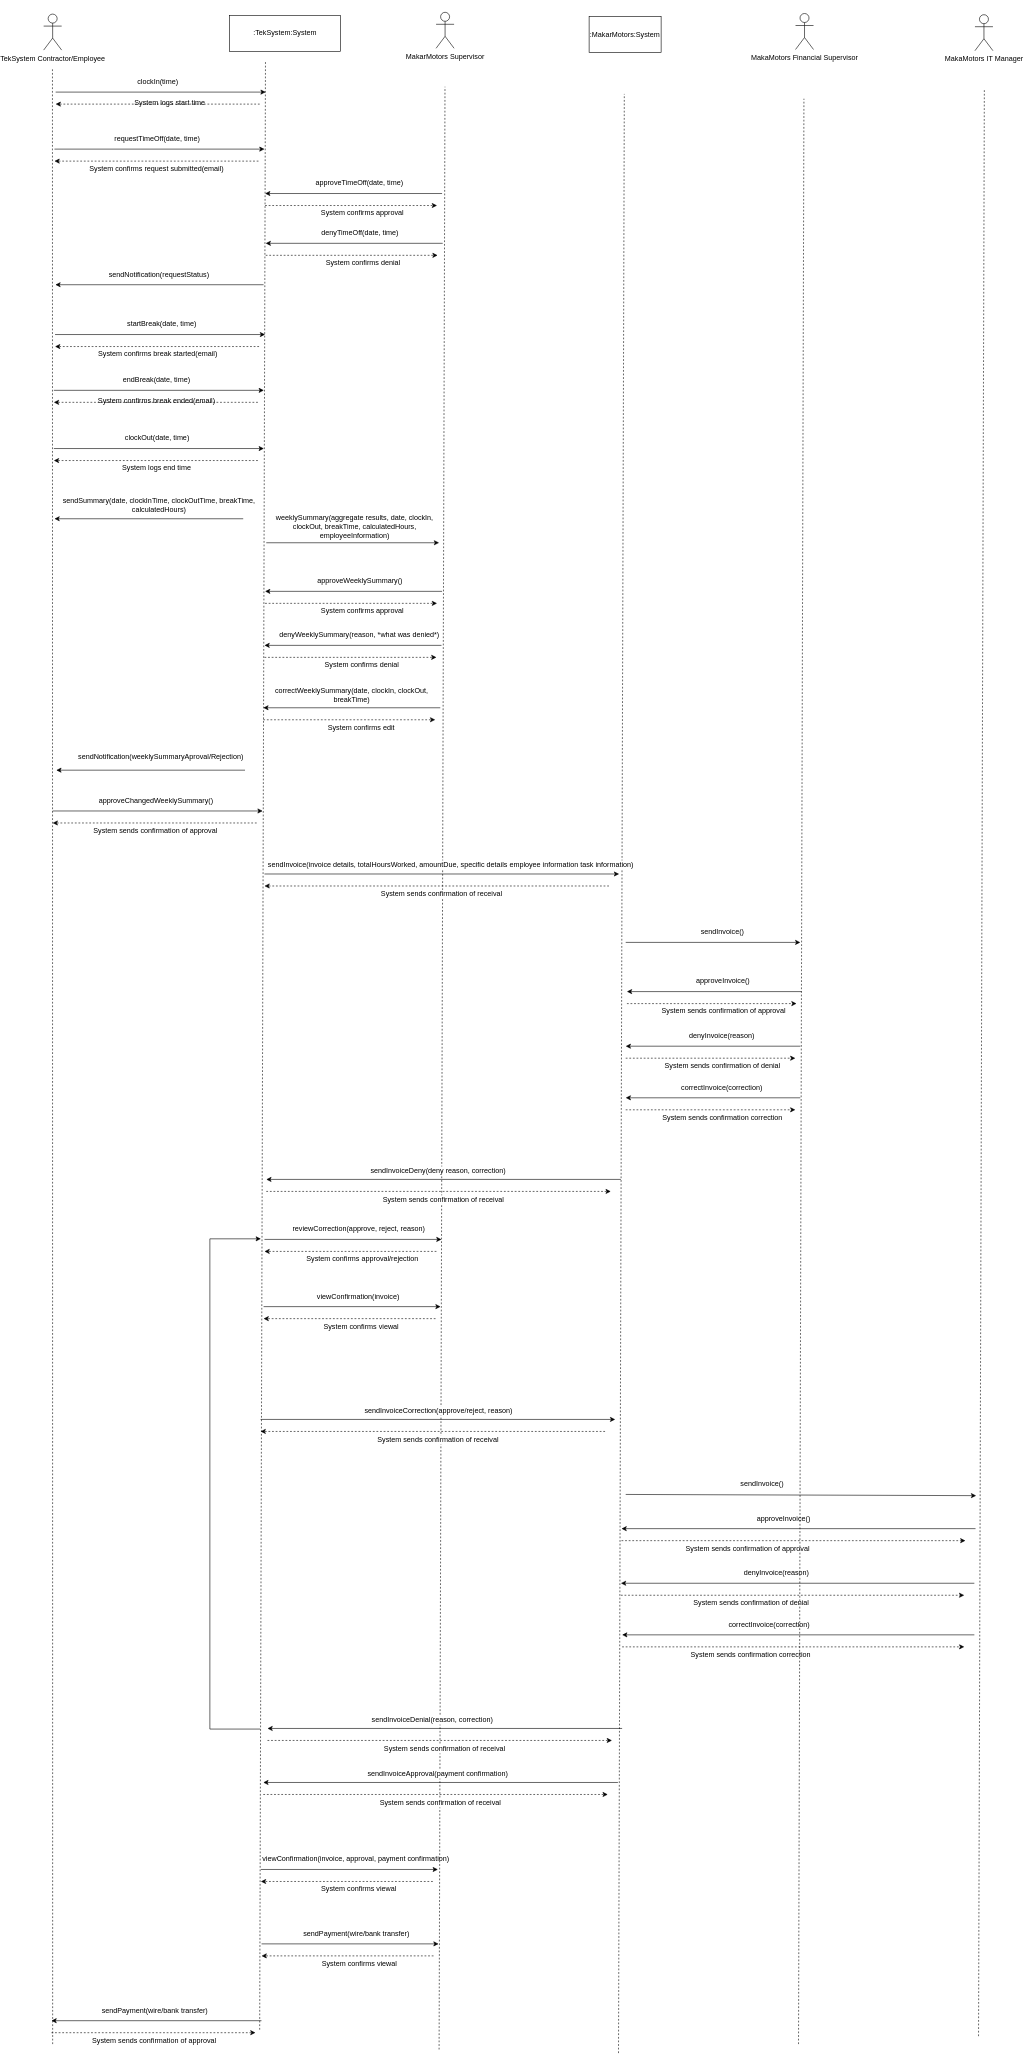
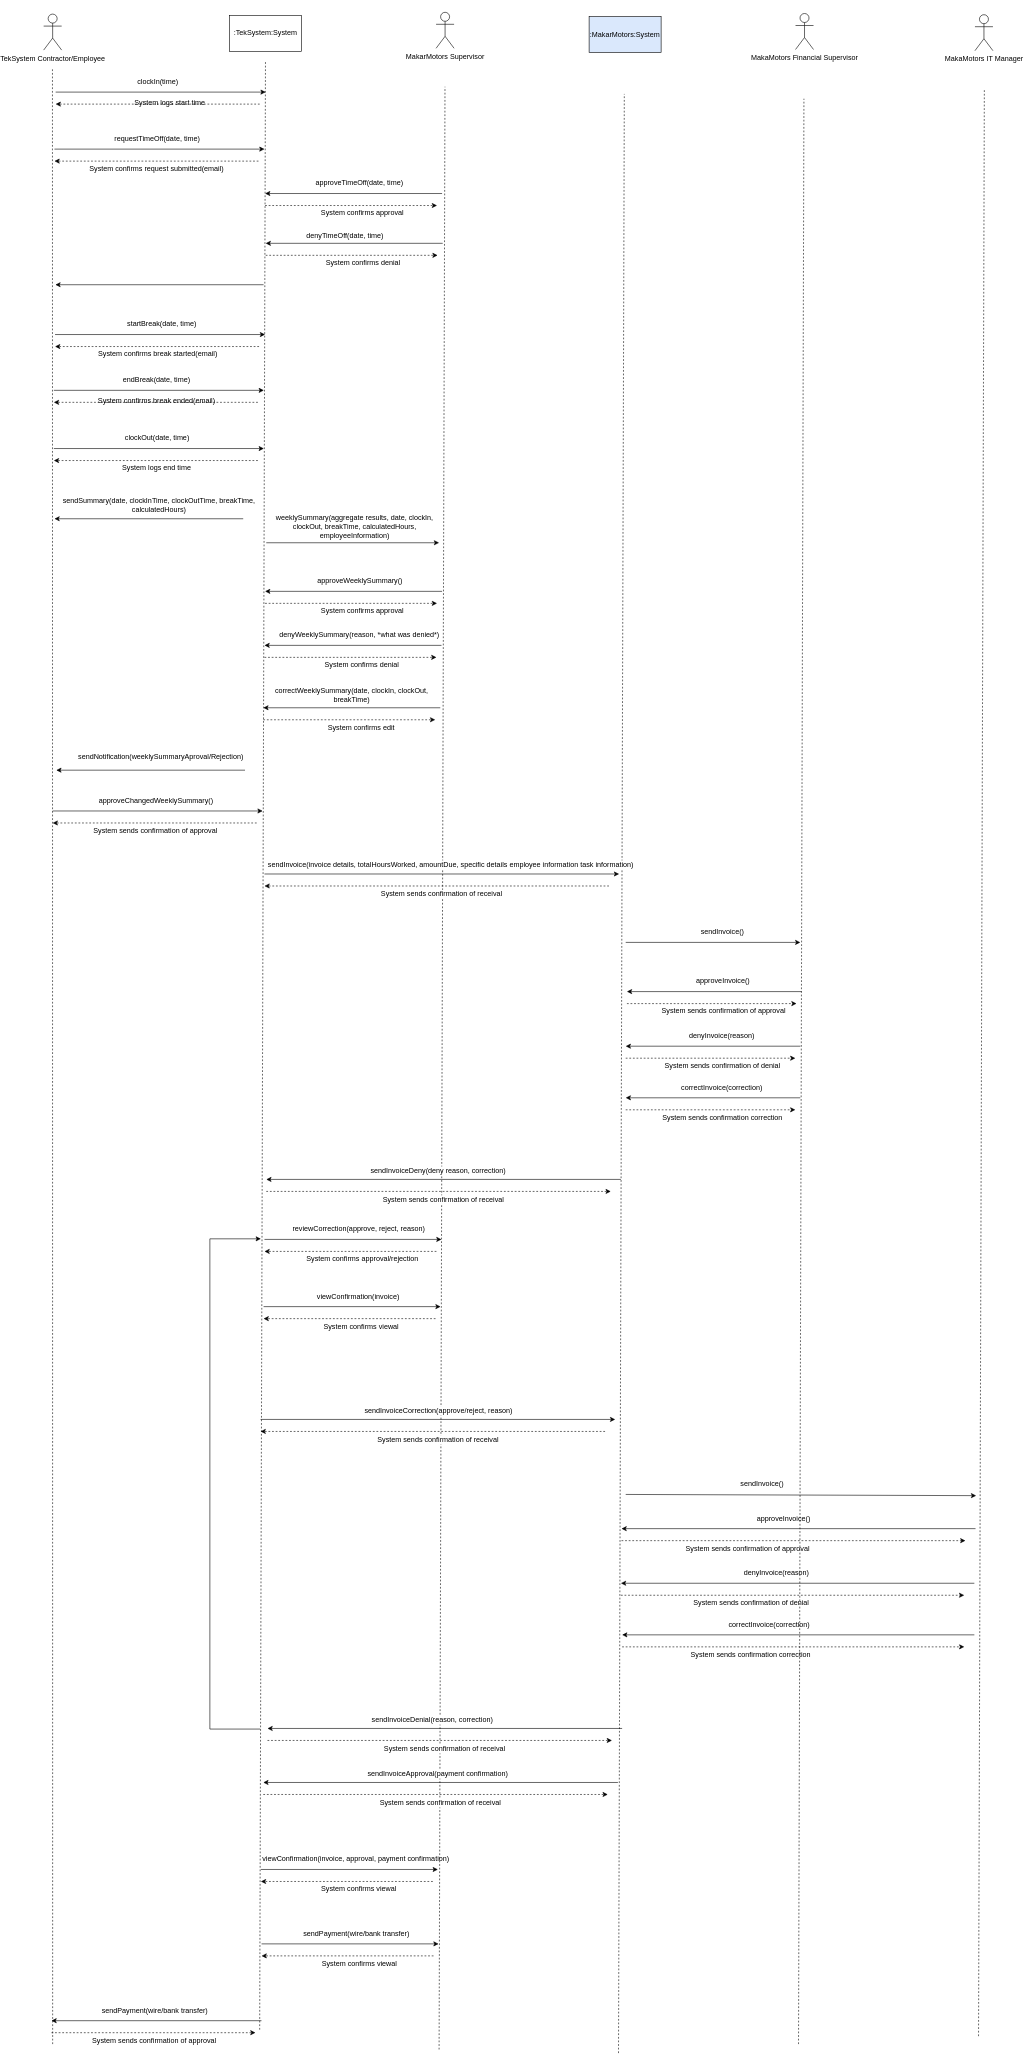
node ":TekSystem:System": size 111x36 -> 72x36
node ":MakarMotors:System": fillcolor #ffffff -> #dae8fc
node "denyTimeOff(date, time)": moved (360, 233) -> (345, 236)
node "sendNotification(requestStatus)": removed
